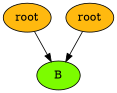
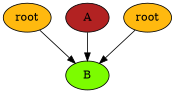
node "A": added
